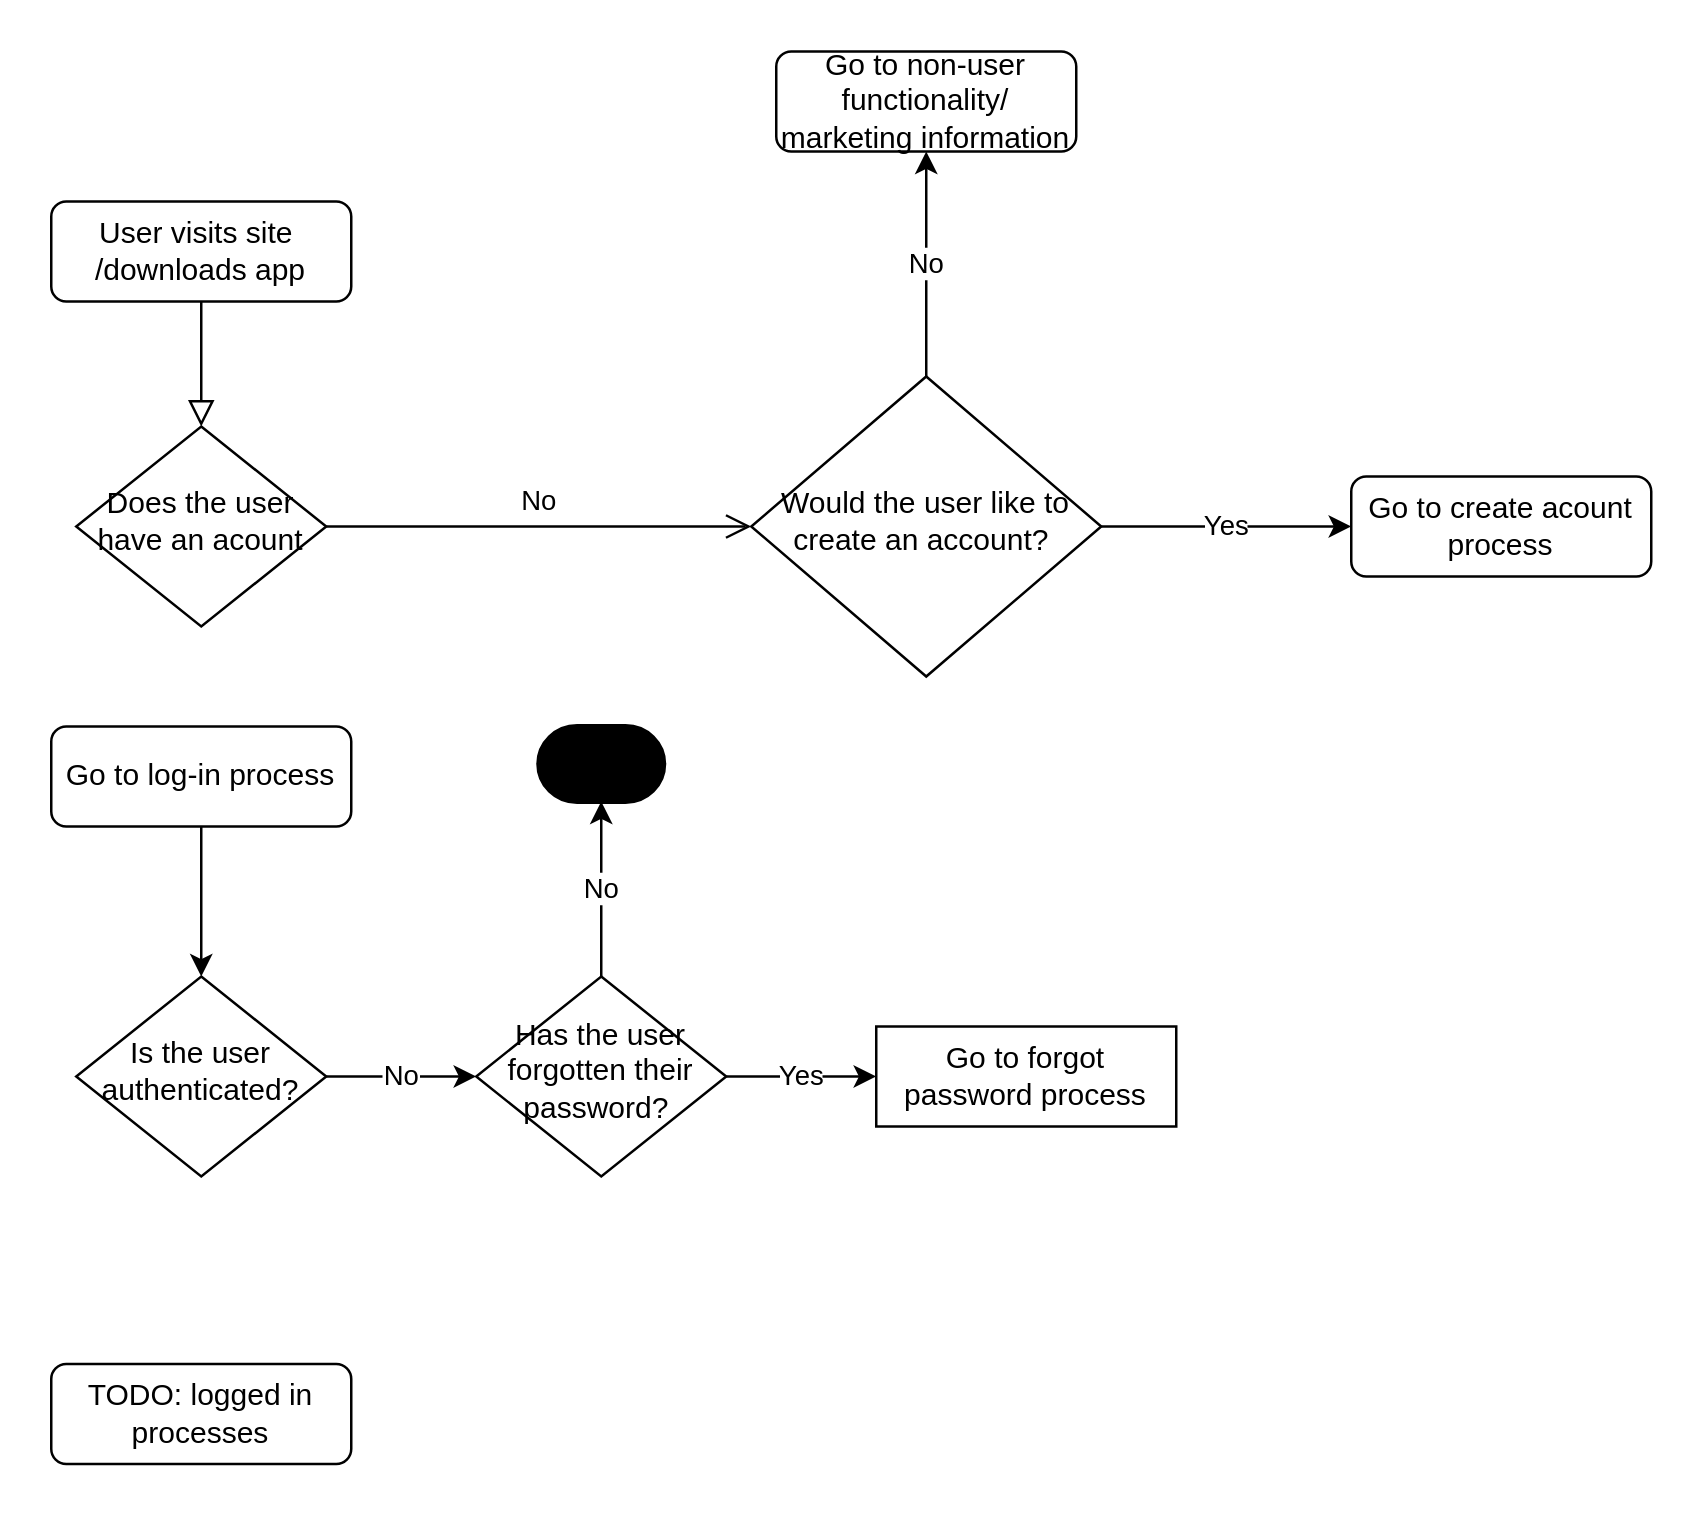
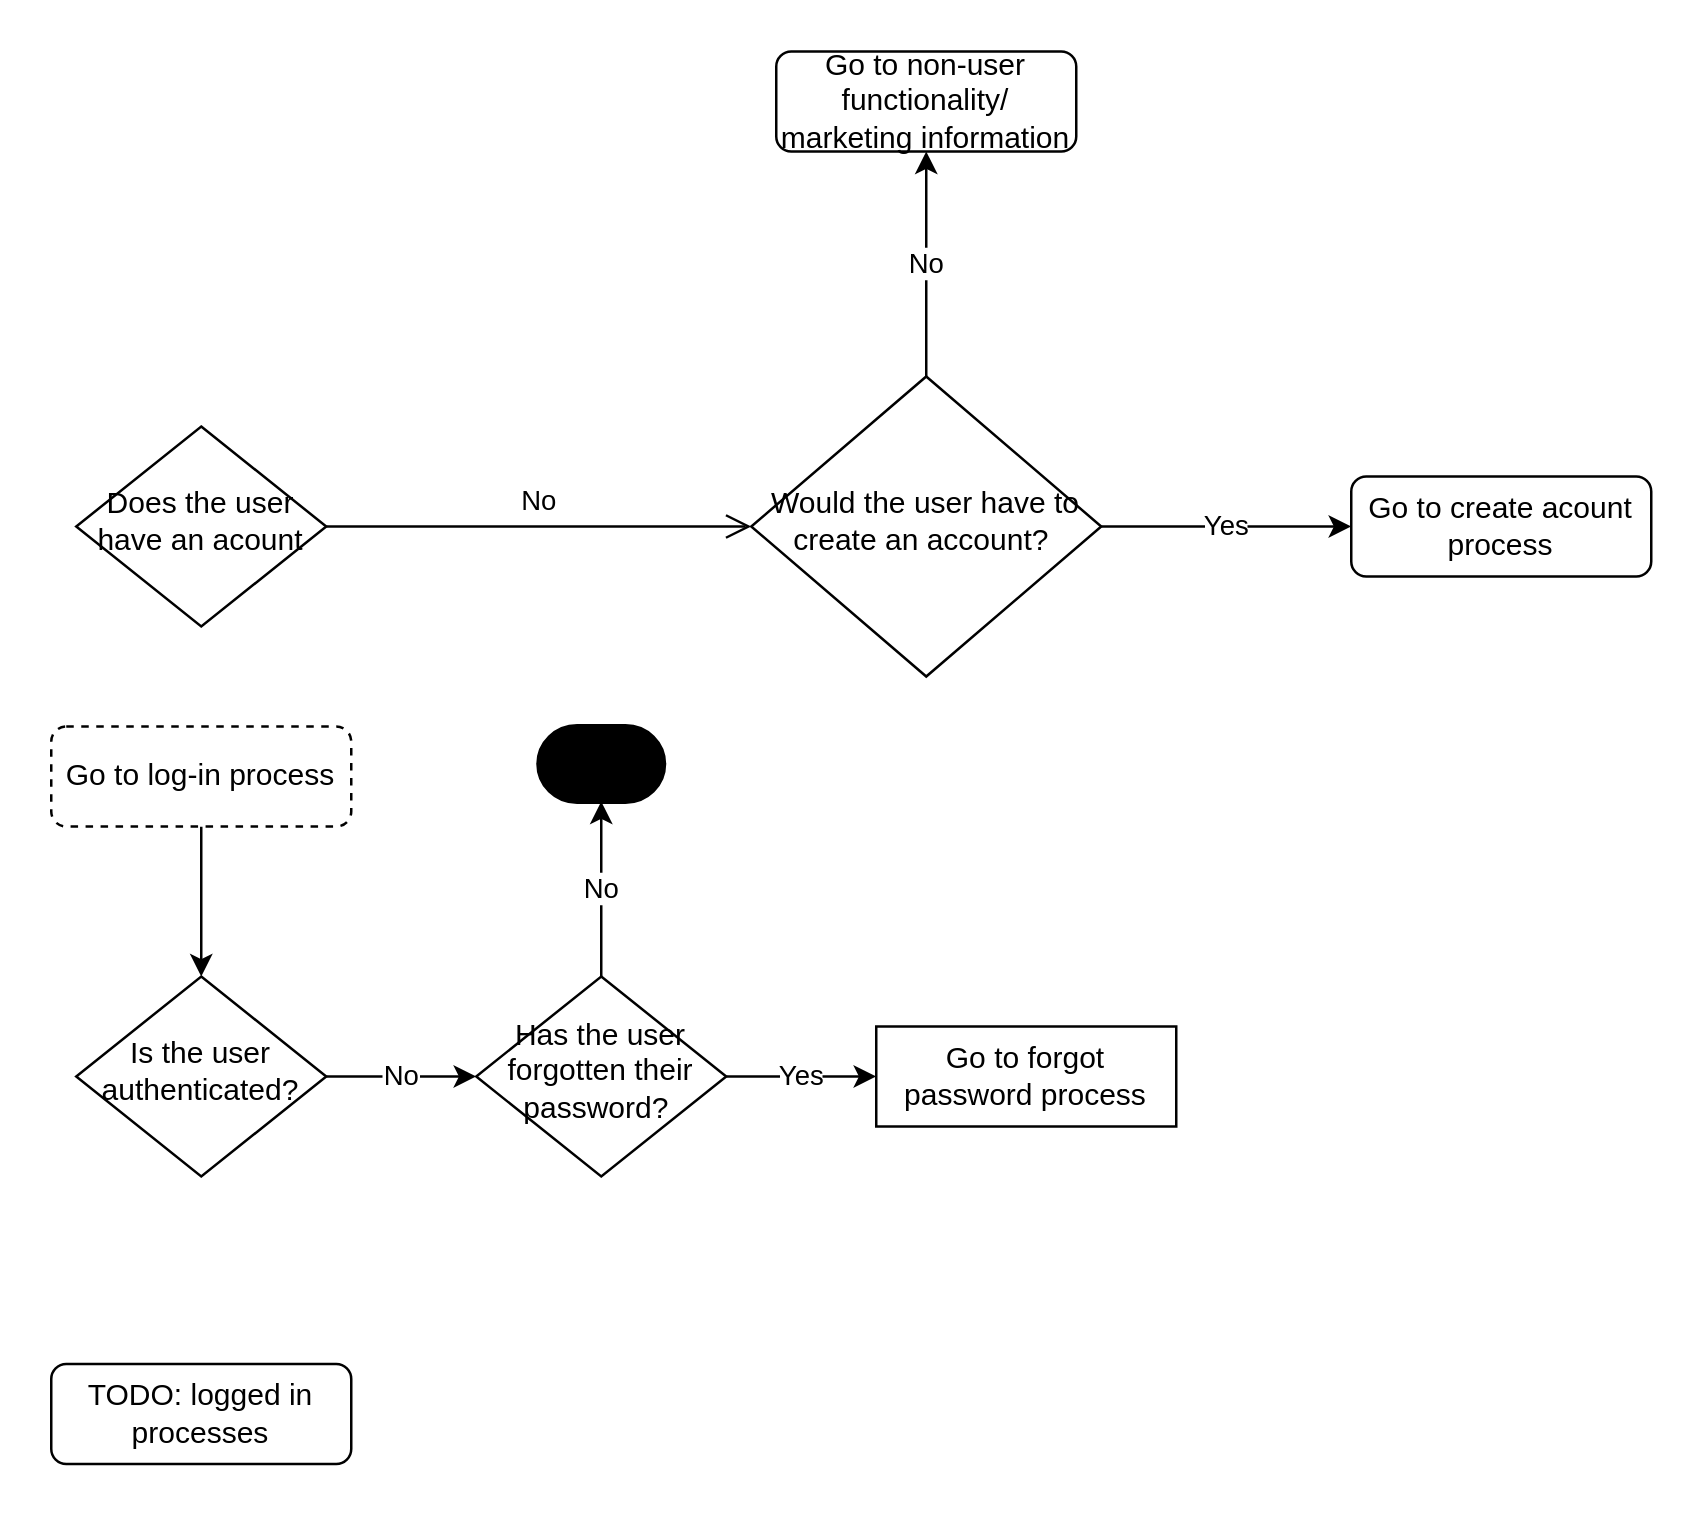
node "User visits site /downloads app": removed
edge "User visits site /downloads app" -> "Does the user have an acount": removed
node "Would the user like to create an account?": label "Would the user like to create an account?" -> "Would the user have to create an account?"
node "Go to log-in process": style solid -> dashed
